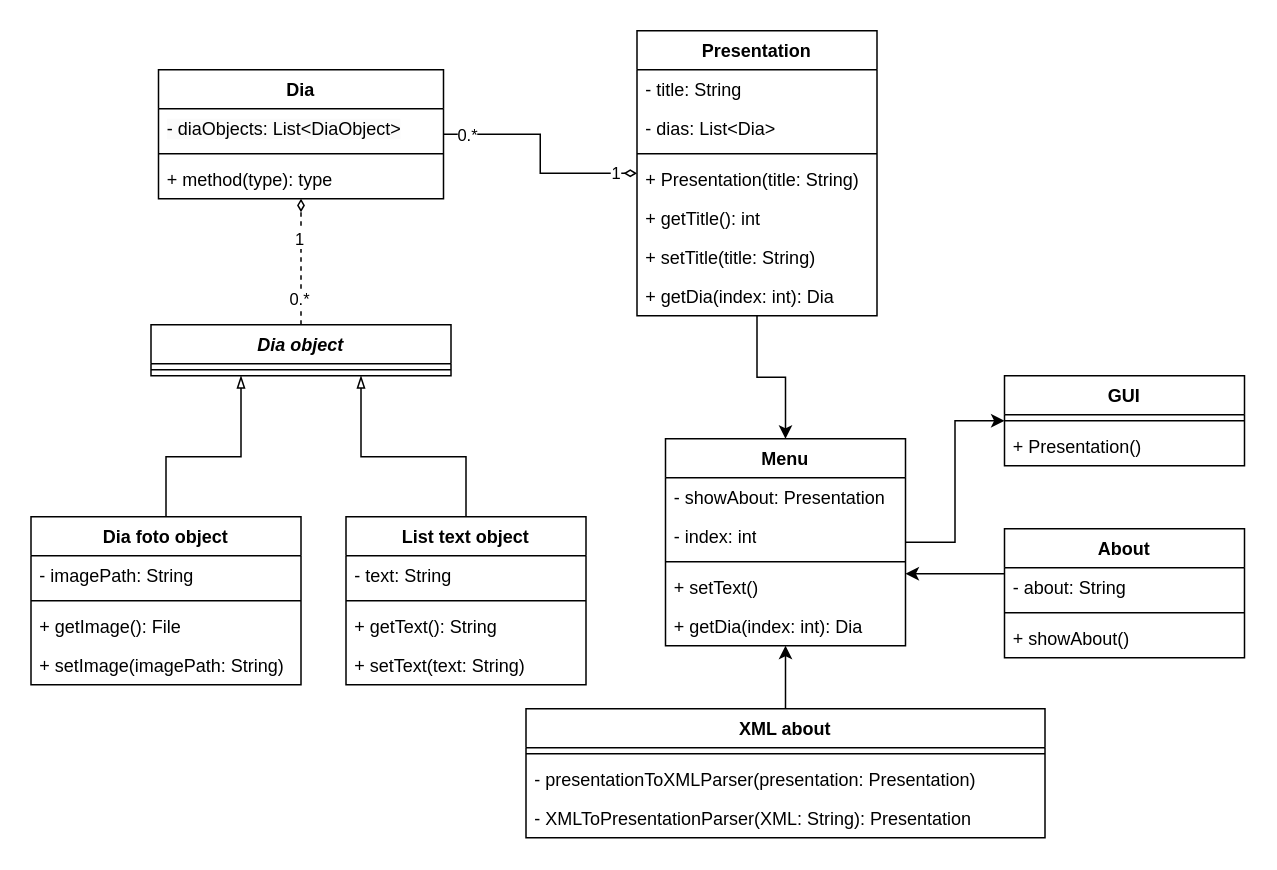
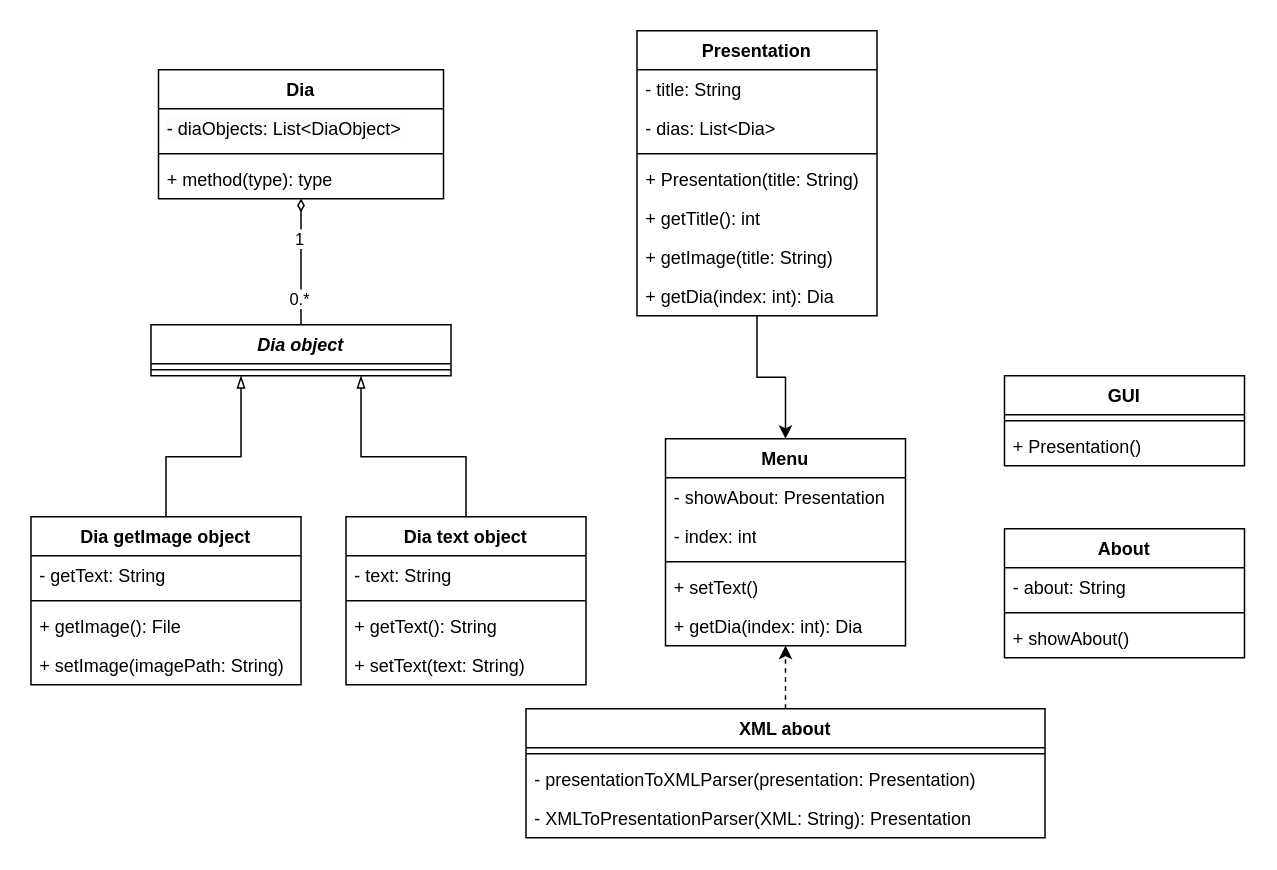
edge "Dia" -> "Presentation": removed, labels "1", "0.*"
node "+ setTitle(title: String)": label "+ setTitle(title: String)" -> "+ getImage(title: String)"
edge "Dia object" -> "Dia": style dashed -> solid
edge "Menu" -> "GUI": removed
node "Dia foto object": label "Dia foto object" -> "Dia getImage object"
node "List text object": label "List text object" -> "Dia text object"
edge "About" -> "Menu": removed
node "- imagePath: String": label "- imagePath: String" -> "- getText: String"
edge "XML about" -> "Menu": style solid -> dashed
